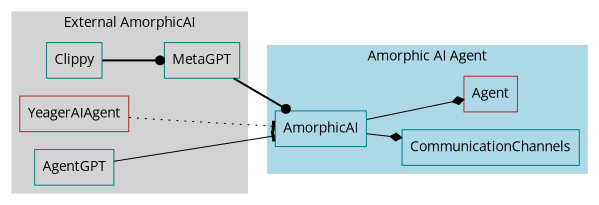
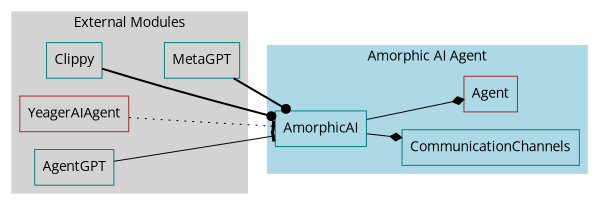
cluster "External AmorphicAI": label "External AmorphicAI" -> "External Modules"
edge "Clippy" -> "MetaGPT": now "Clippy" -> "AmorphicAI"
